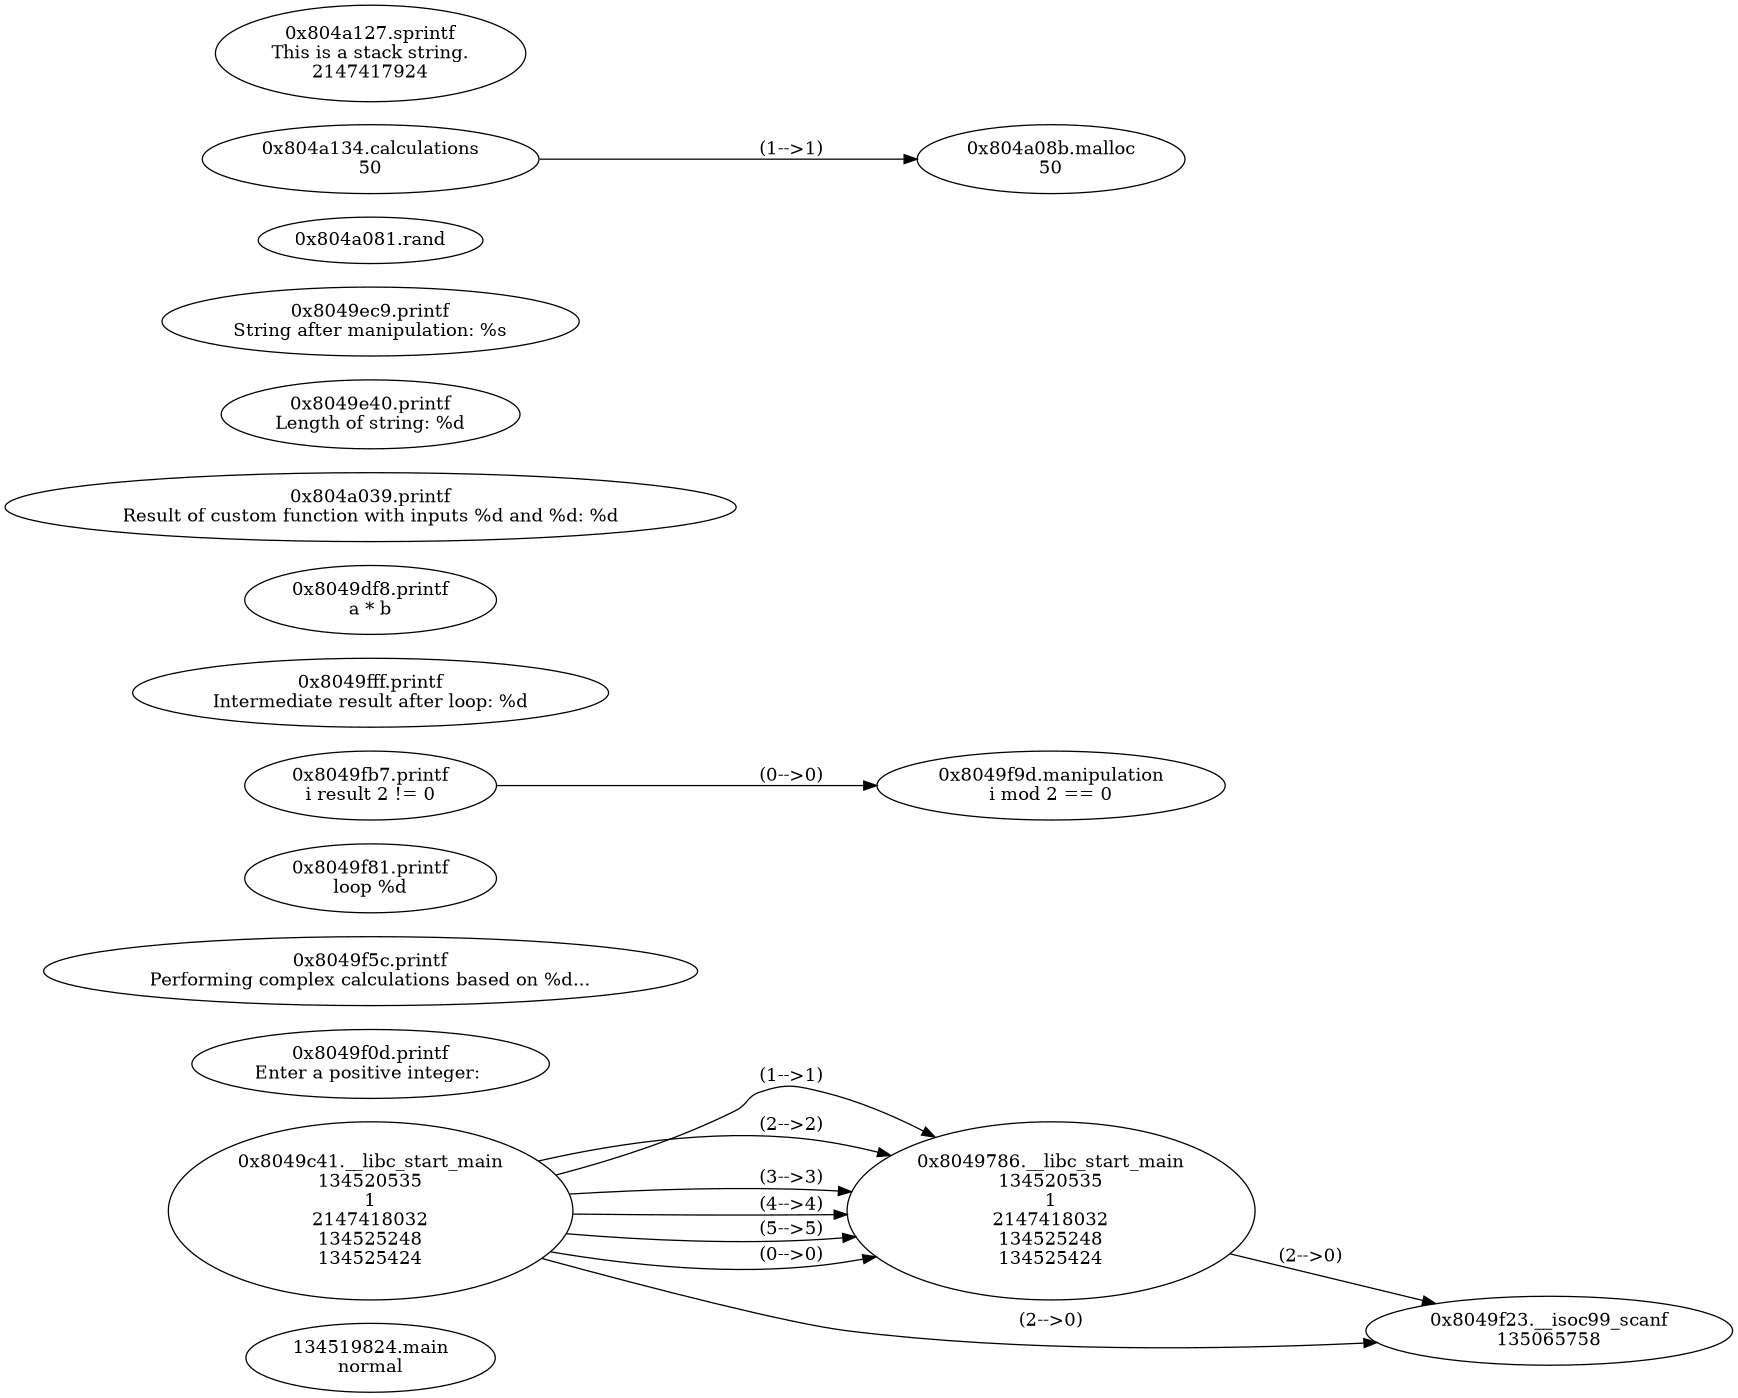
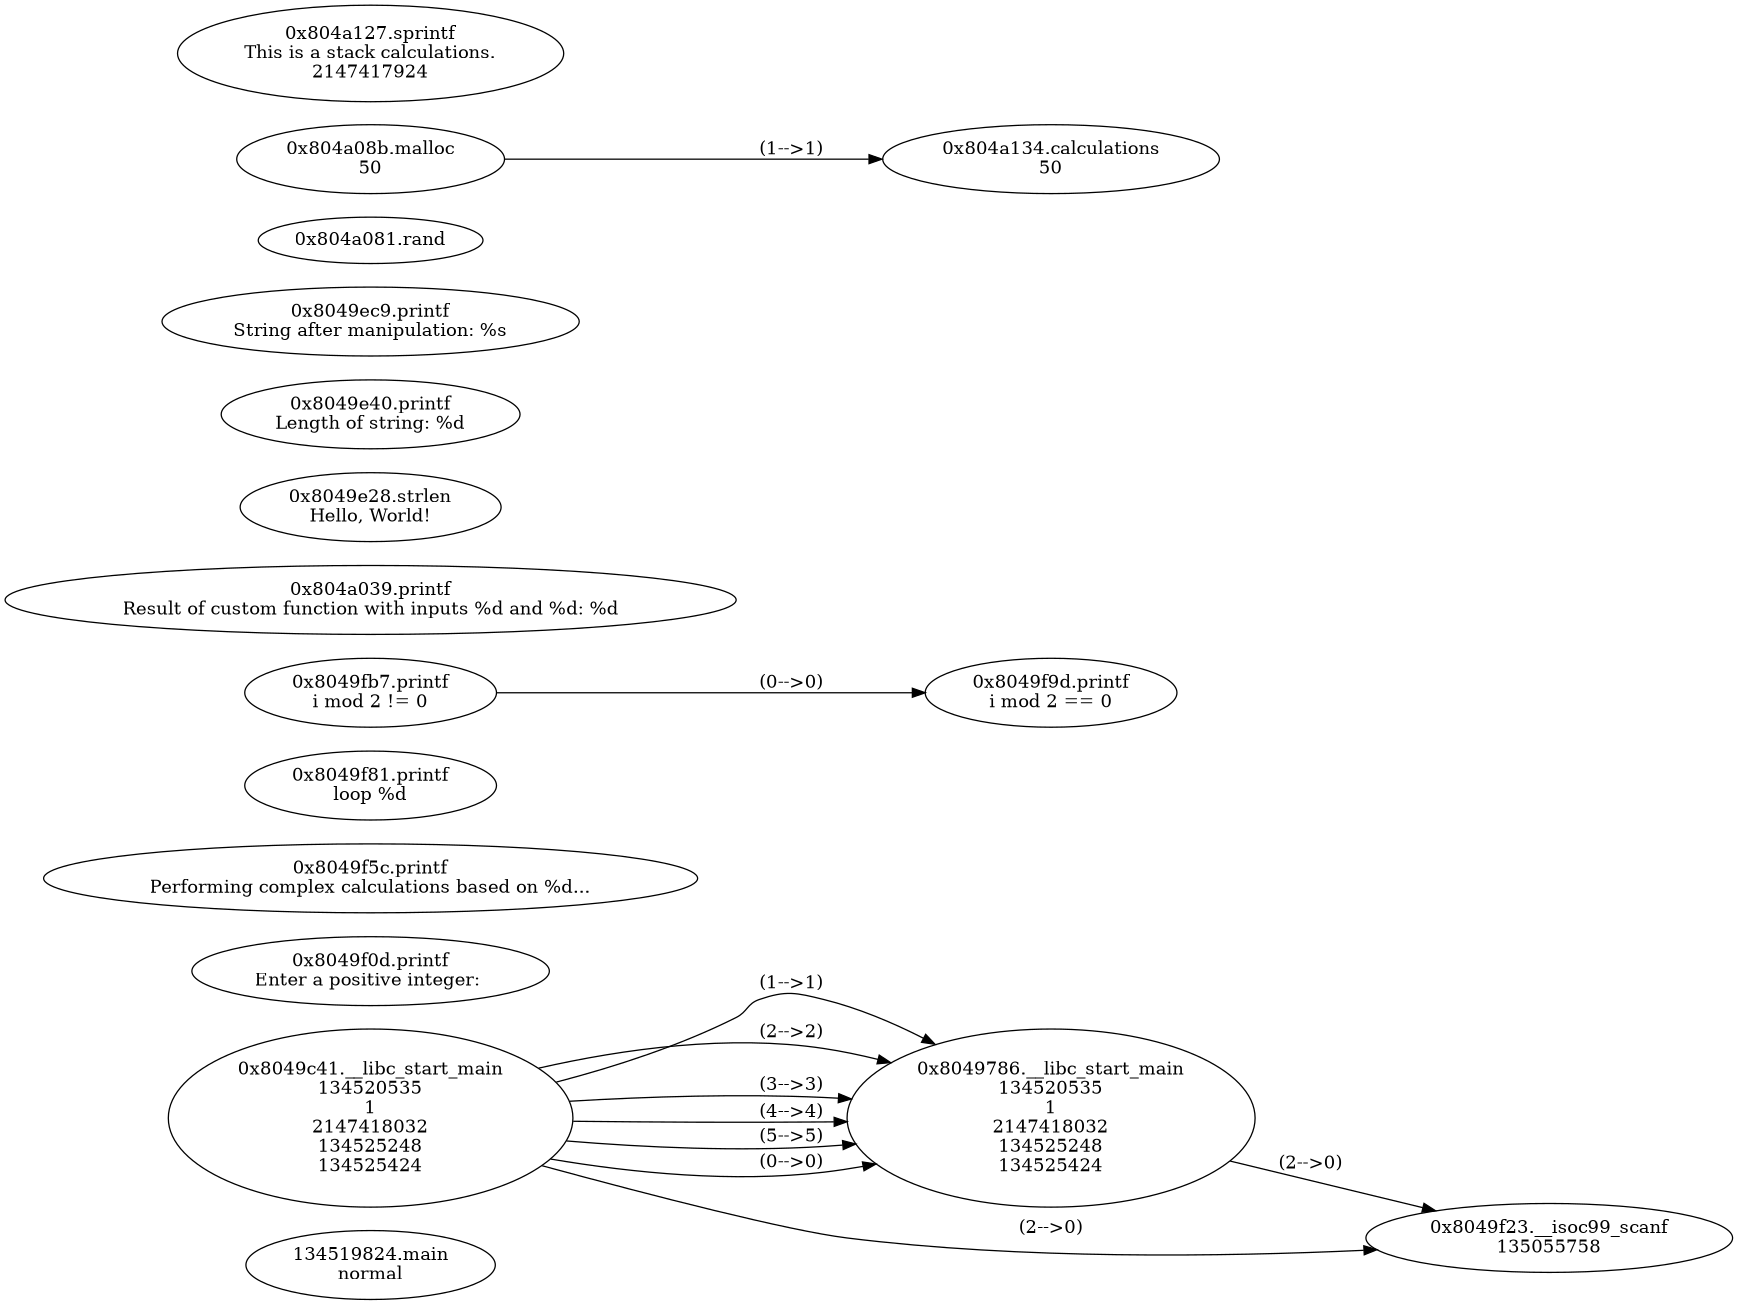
node "0x804a127.sprintf This is a stack string. 2147417924": label "0x804a127.sprintf This is a stack string. 2147417924" -> "0x804a127.sprintf This is a stack calculations. 2147417924"
edge "0x804a134.calculations 50" -> "0x804a08b.malloc 50": reversed
node "0x8049e28.strlen Hello, World!": added
node "0x8049df8.printf a * b": removed
node "0x8049fff.printf Intermediate result after loop: %d": removed
node "0x8049fb7.printf i result 2 != 0": label "0x8049fb7.printf i result 2 != 0" -> "0x8049fb7.printf i mod 2 != 0"
node "0x8049f9d.manipulation i mod 2 == 0": label "0x8049f9d.manipulation i mod 2 == 0" -> "0x8049f9d.printf i mod 2 == 0"
node "0x8049f23.__isoc99_scanf 135065758": label "0x8049f23.__isoc99_scanf 135065758" -> "0x8049f23.__isoc99_scanf 135055758"
